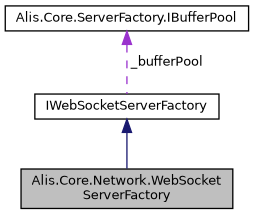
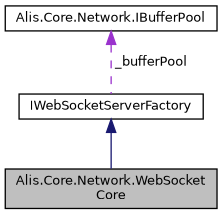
node "Alis.Core.ServerFactory.IBufferPool": label "Alis.Core.ServerFactory.IBufferPool" -> "Alis.Core.Network.IBufferPool"
node "Alis.Core.Network.WebSocket ServerFactory": label "Alis.Core.Network.WebSocket ServerFactory" -> "Alis.Core.Network.WebSocket Core"
